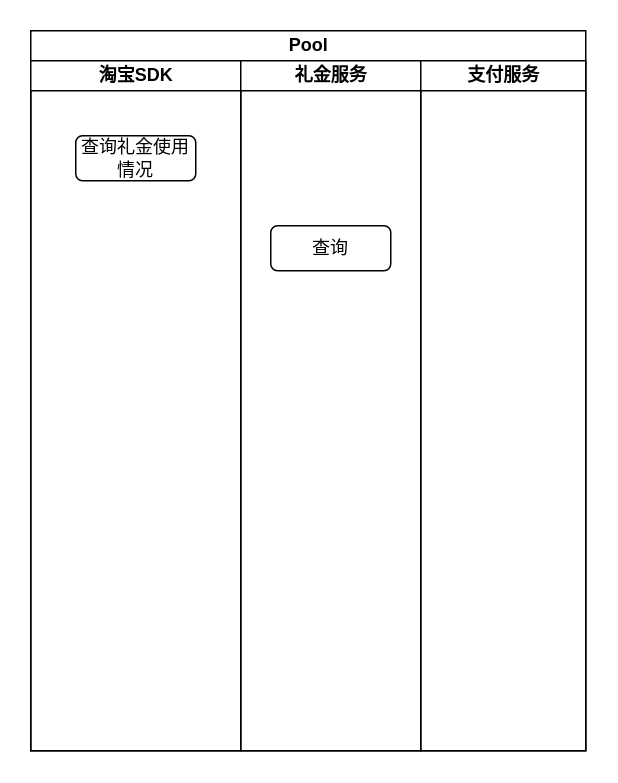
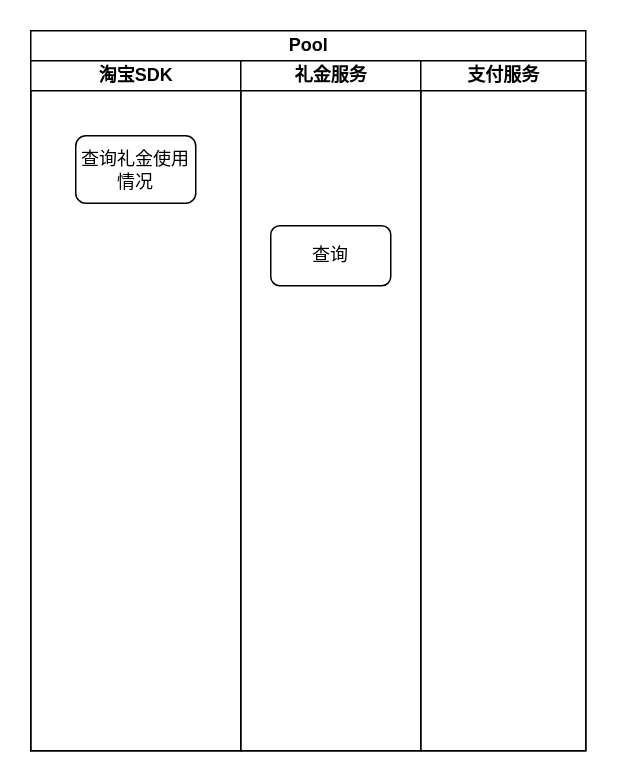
node "查询礼金使用情况": size 120x45 -> 120x68
node "查询": size 120x45 -> 120x60
